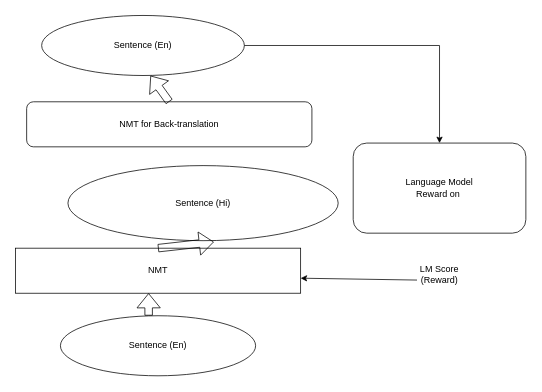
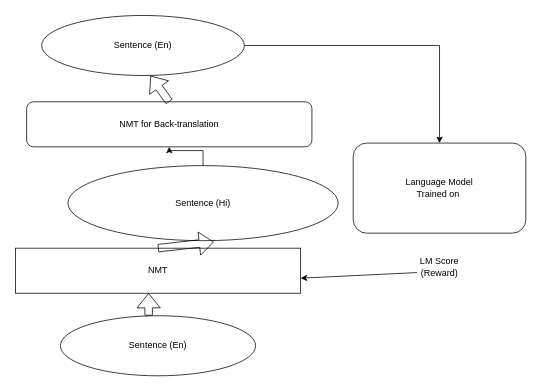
edge "Sentence (Hi)" -> "NMT for Back-translation": added
node "Language Model Reward on": label "Language Model Reward on" -> "Language Model Trained on"
node "LM Score (Reward)": moved (439, 274) -> (439, 267)
